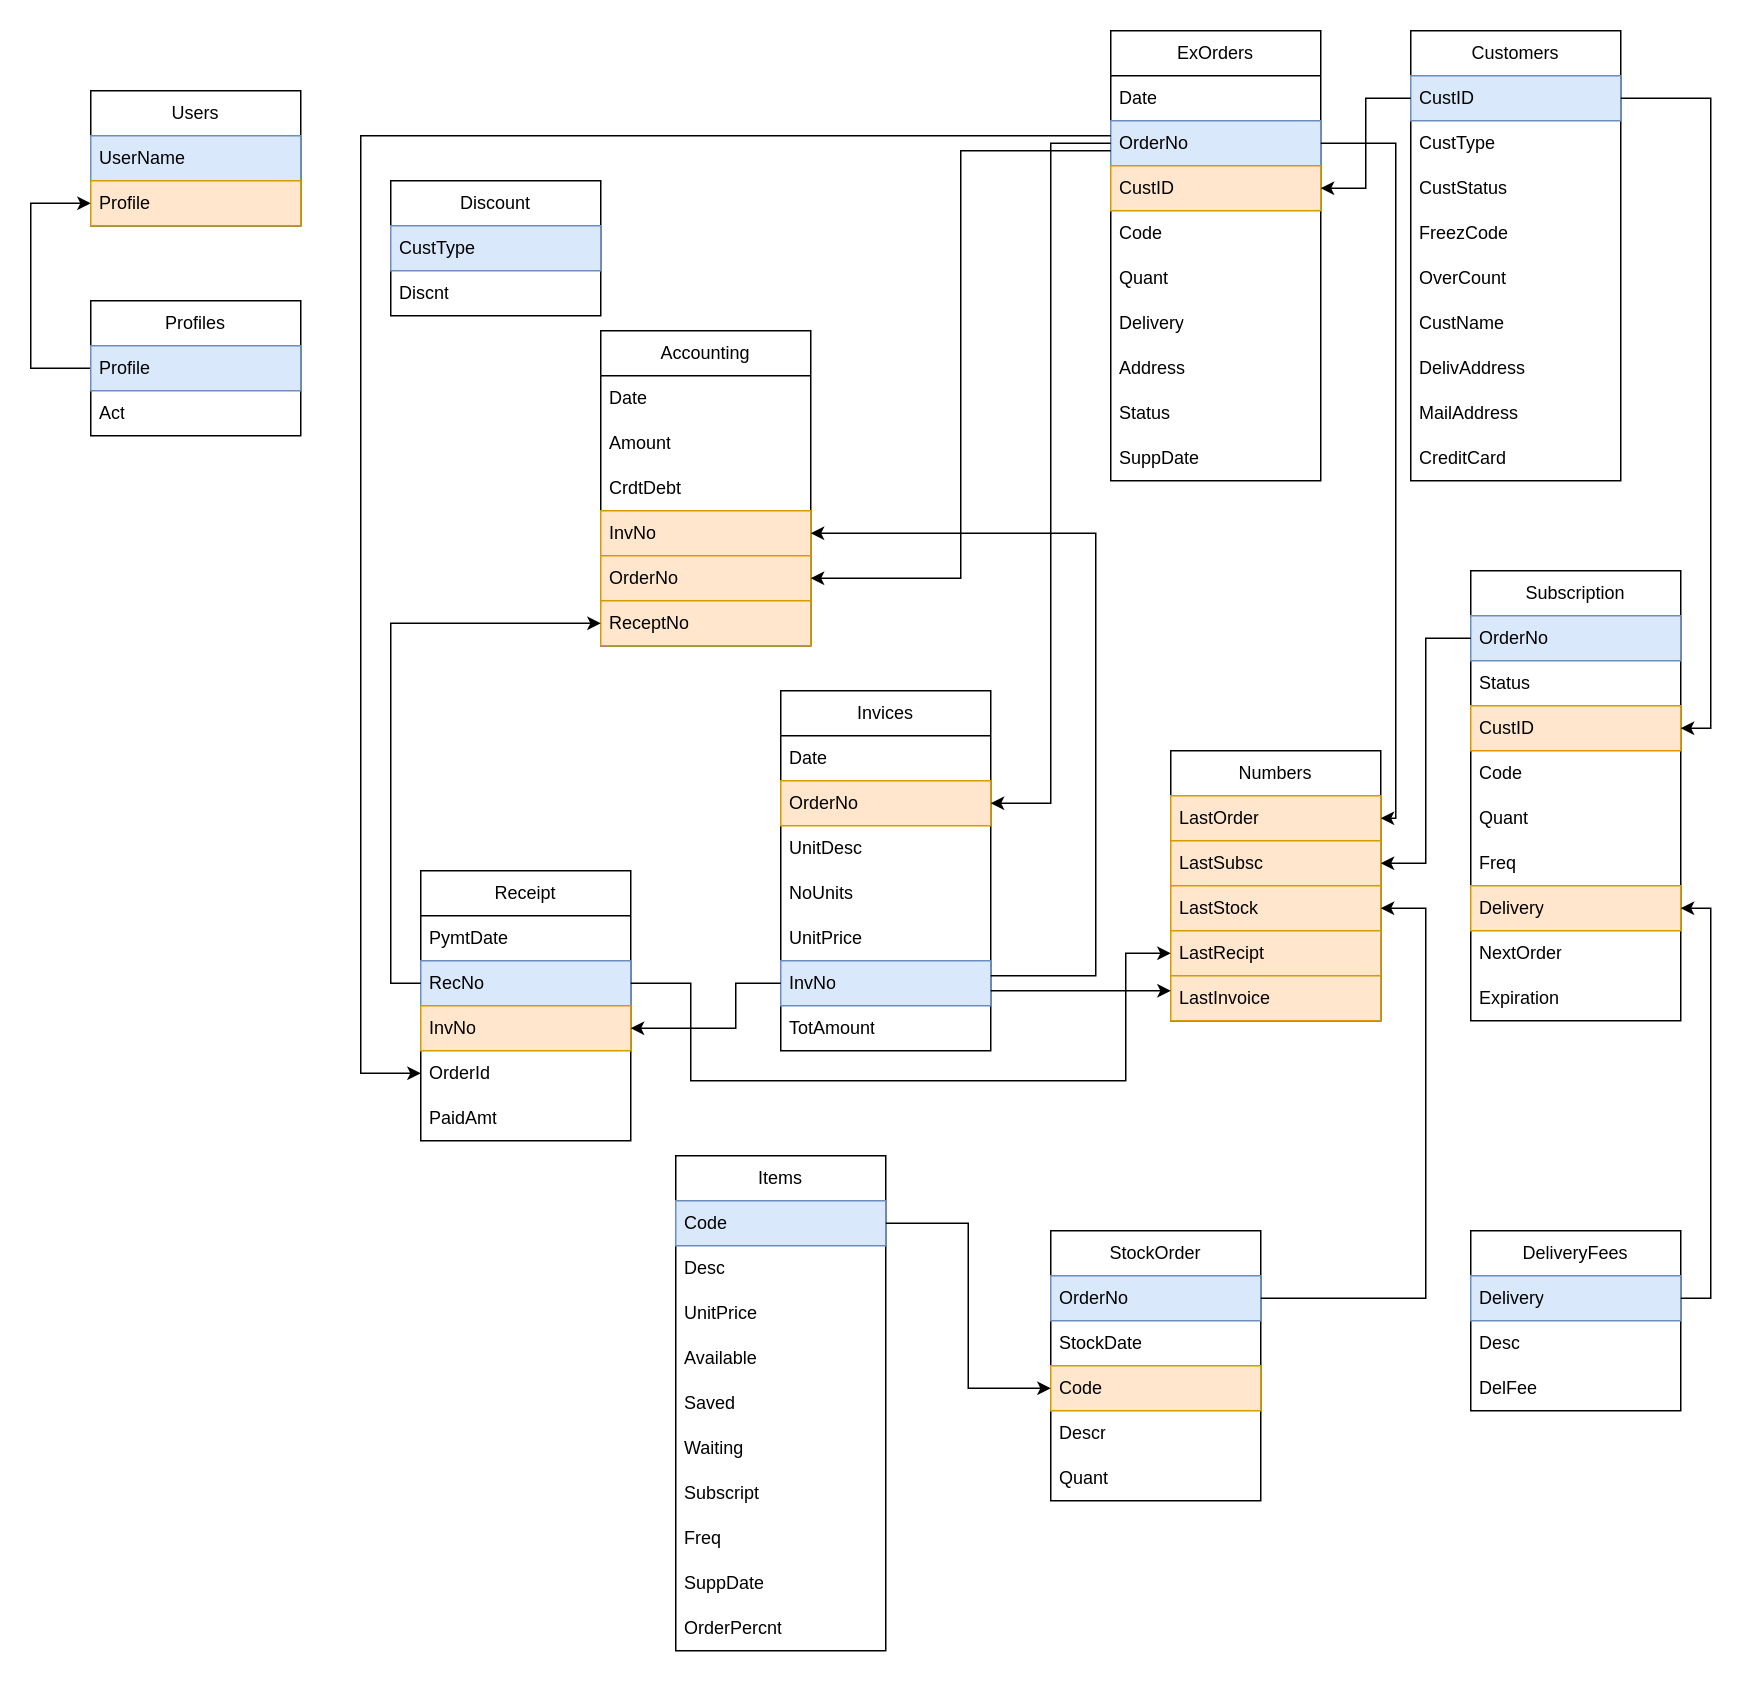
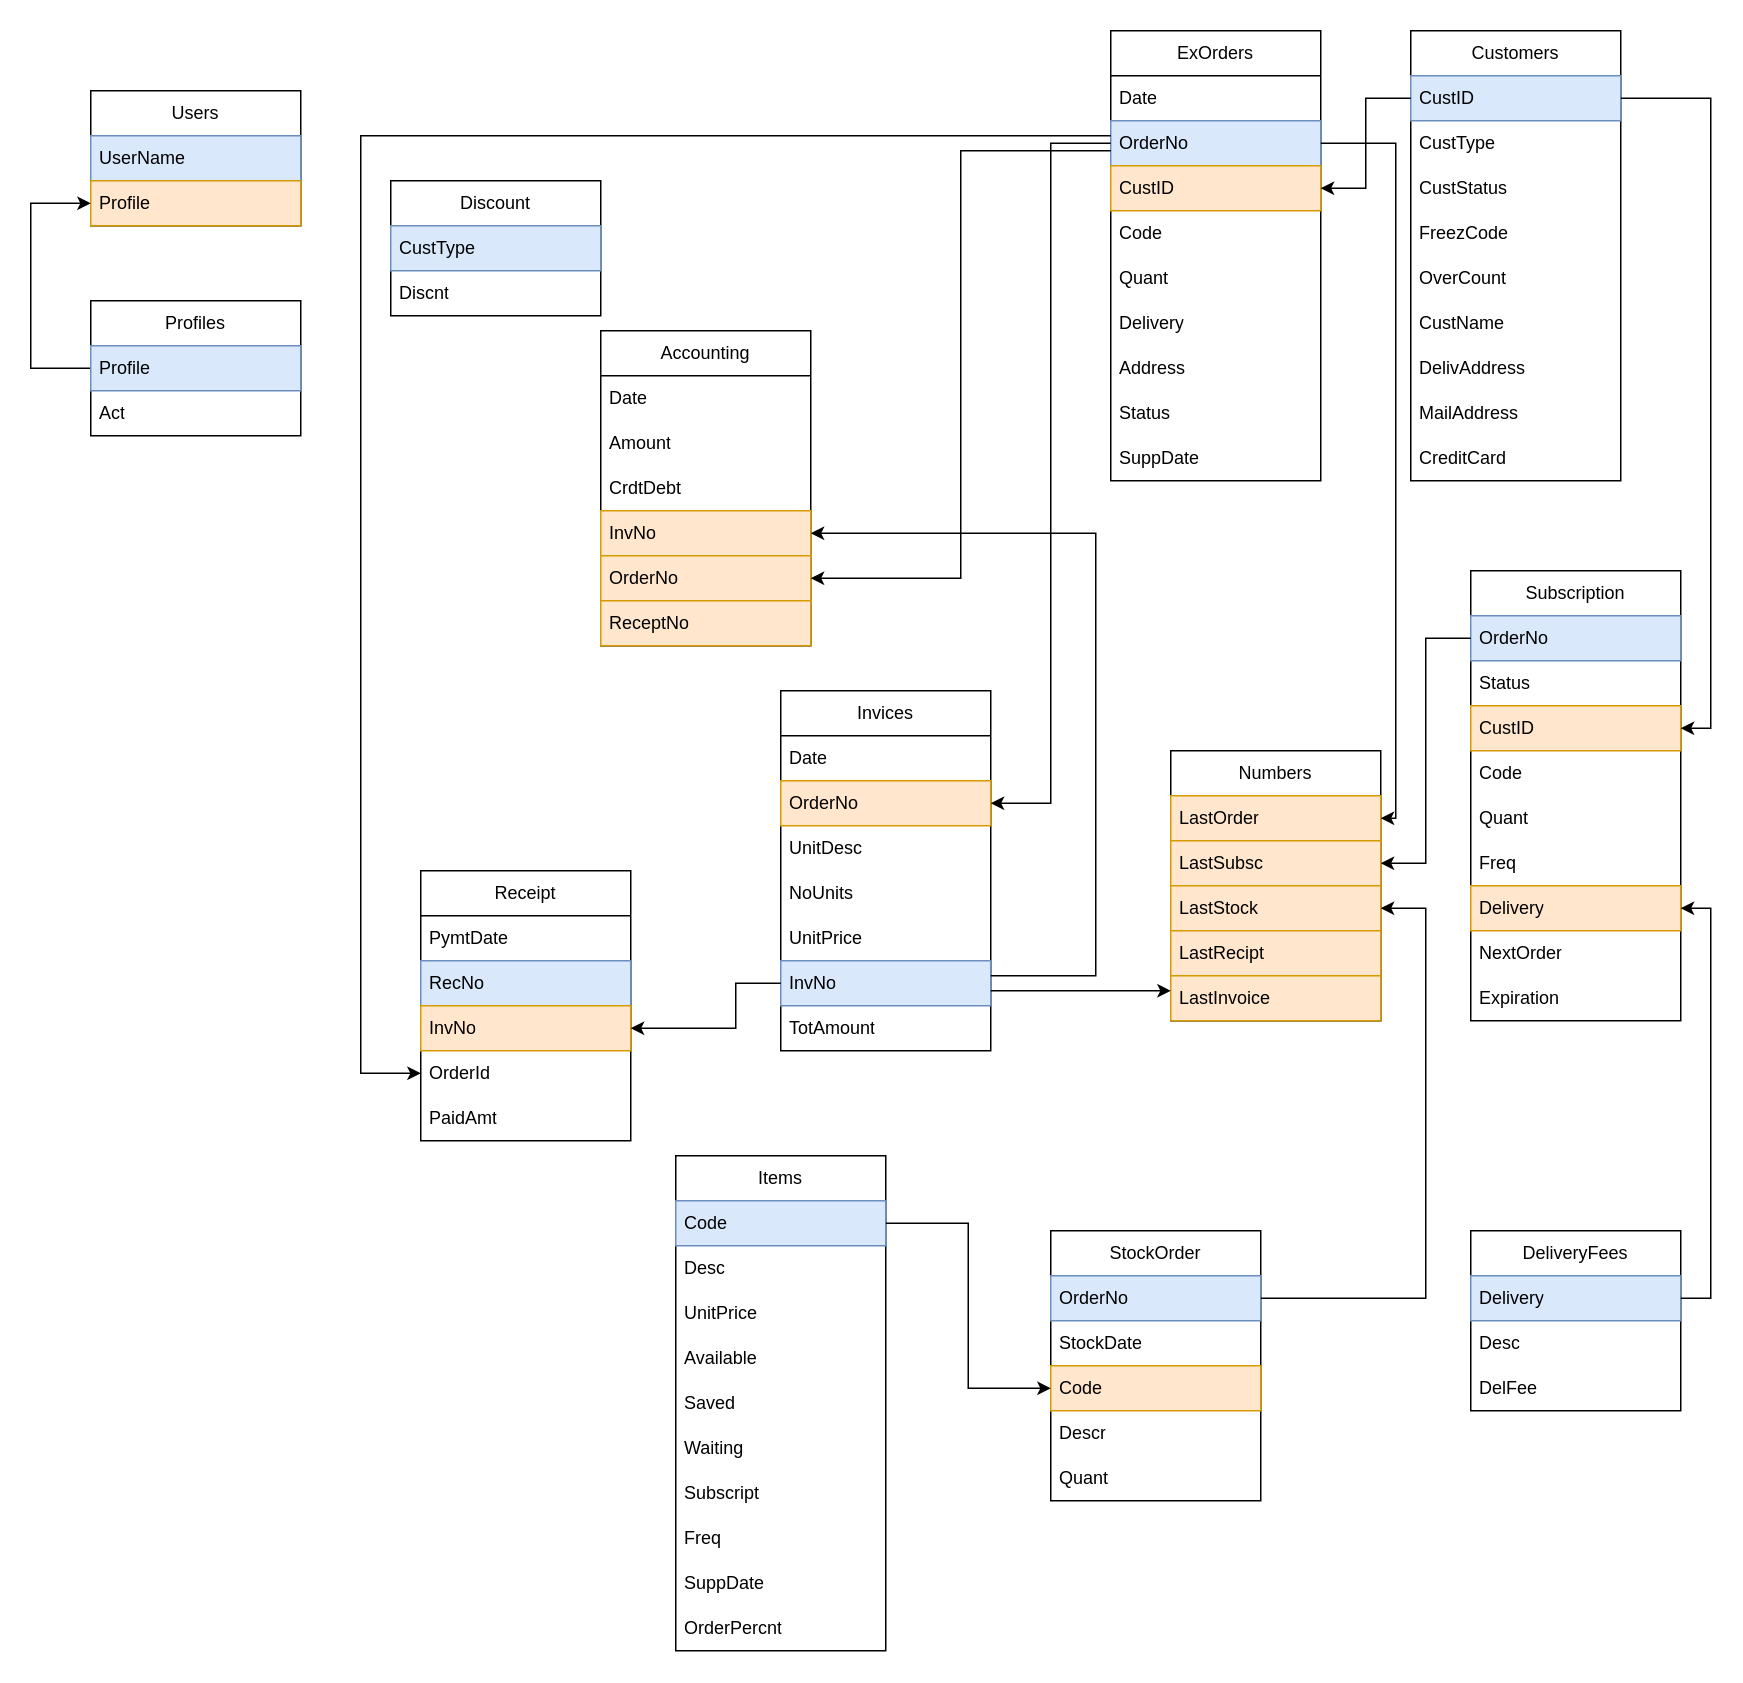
edge "RecNo" -> "ReceptNo": removed
edge "RecNo" -> "LastRecipt": removed
